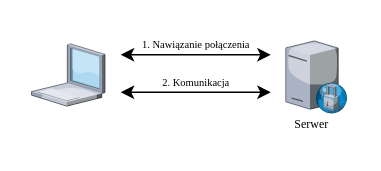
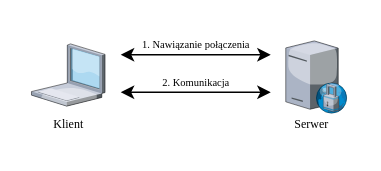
node "Klient": added
